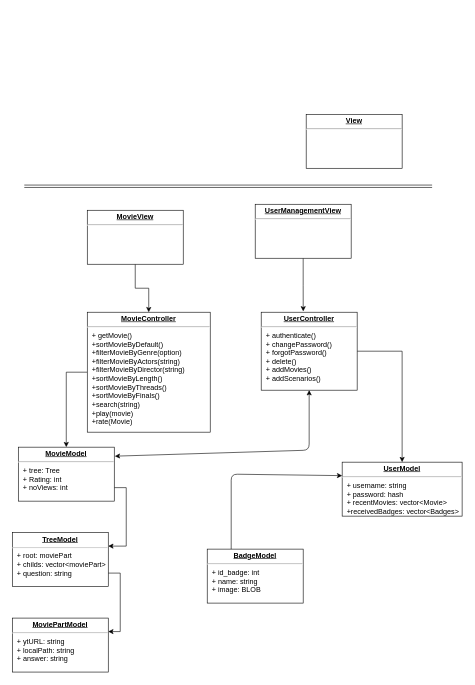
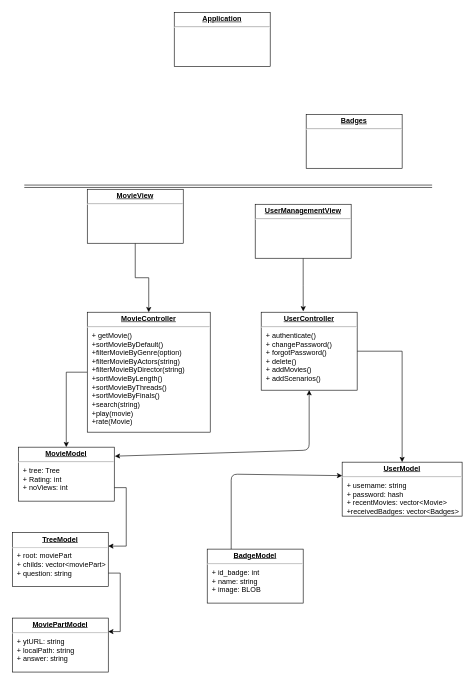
node "Application": added
node "View": label "View" -> "Badges"
node "MovieView": moved (135, 237) -> (135, 216)
